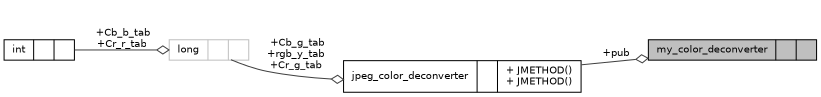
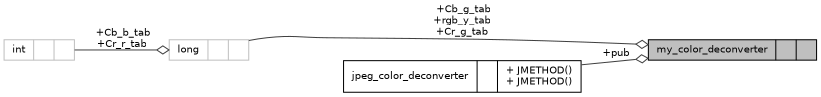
node "int": color black -> grey75
edge "long" -> "jpeg_color_deconverter": now "long" -> "my_color_deconverter"
